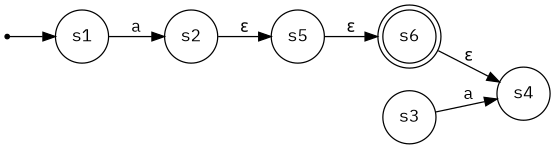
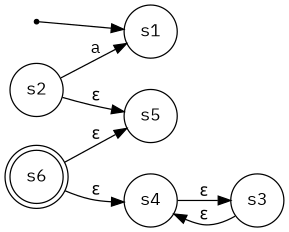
edge "s1" -> "s2": reversed
edge "s5" -> "s6": reversed
edge "s3" -> "s4": label "a" -> "ε"
edge "s4" -> "s3": added, label "ε"
